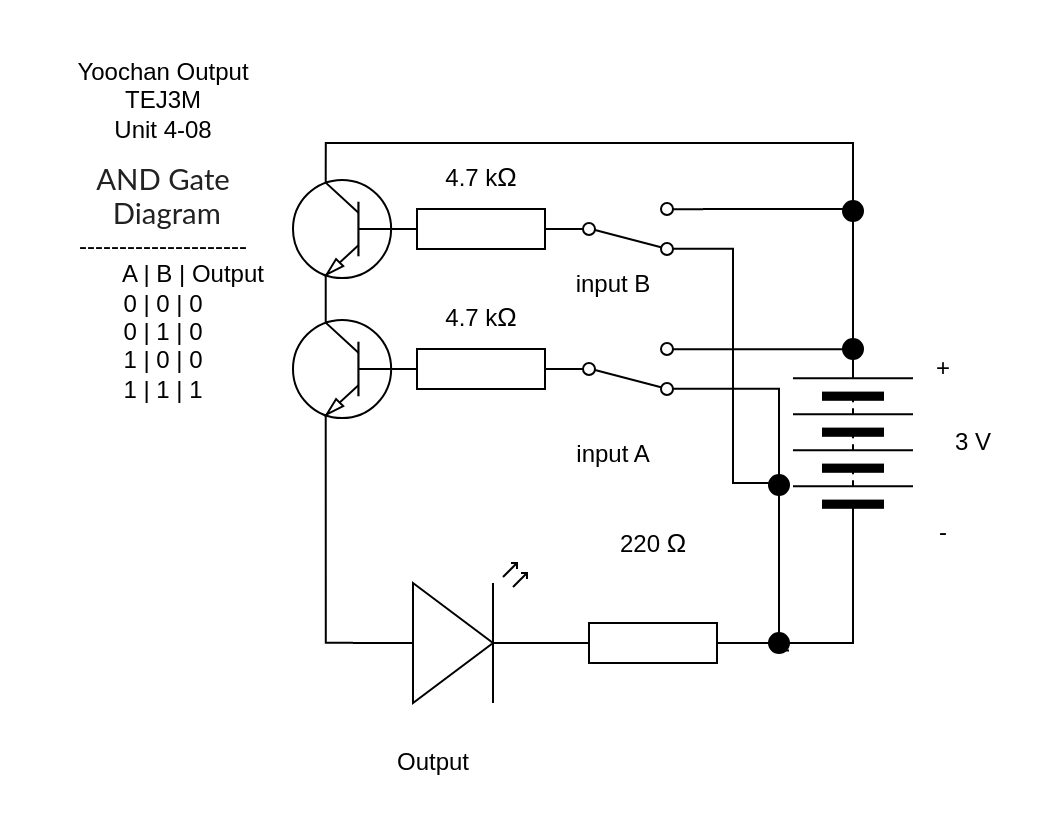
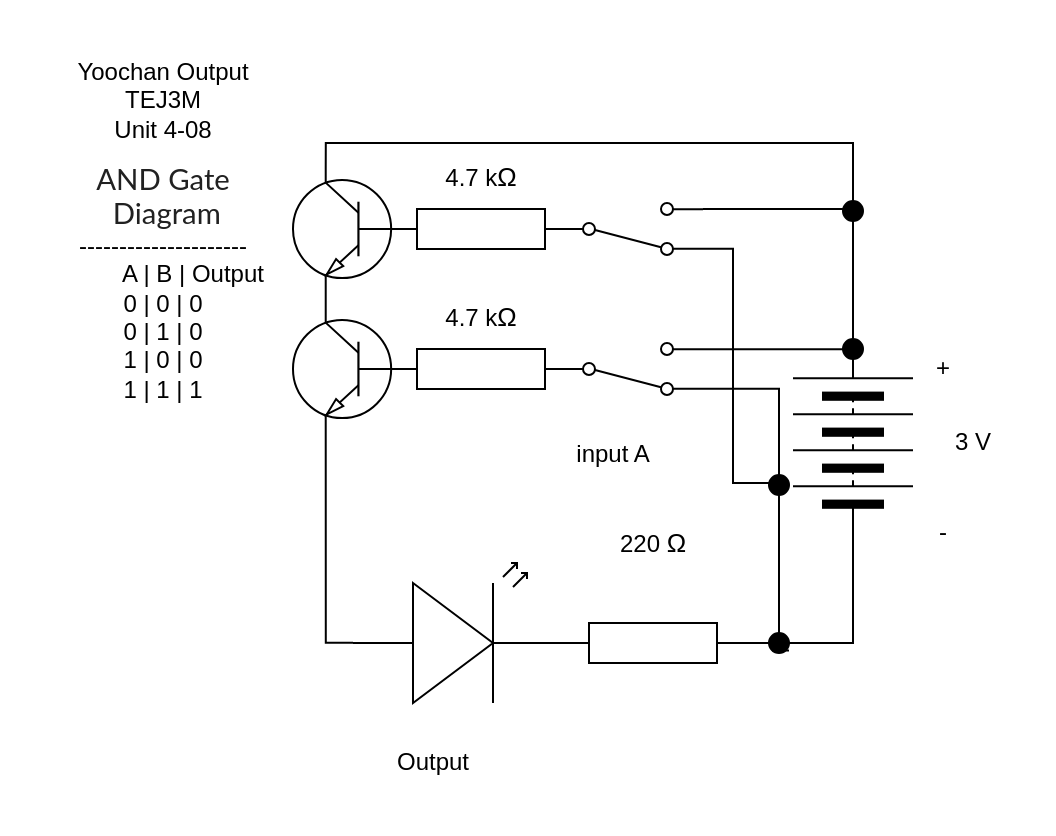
node "input B": removed
